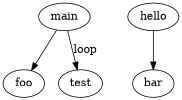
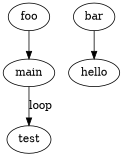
edge "hello" -> "bar": reversed
edge "main" -> "foo": reversed
